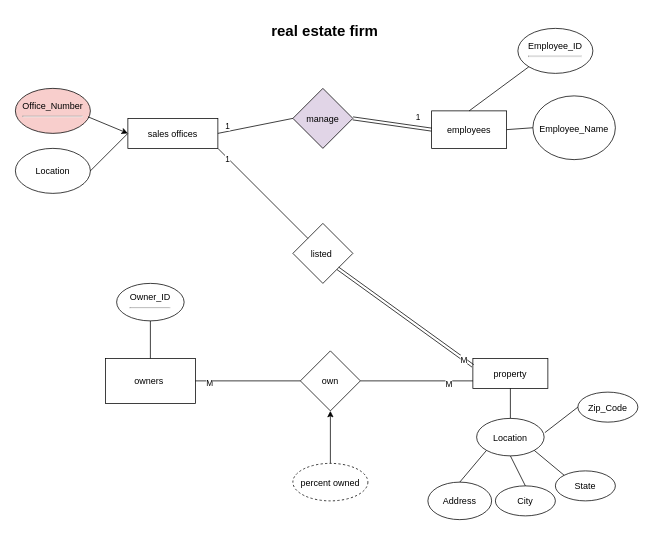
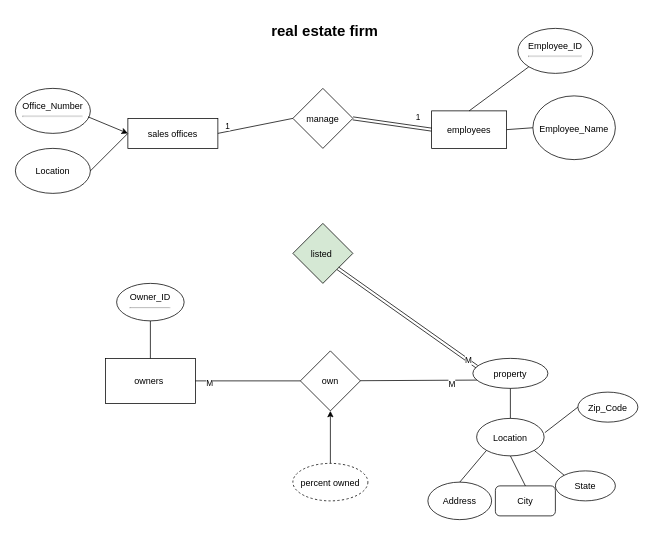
node "Office_Number": fillcolor #f8cecc -> #ffffff
node "manage": fillcolor #e1d5e7 -> #ffffff
edge "sales offices" -- "listed": removed, label "1"
node "listed": fillcolor #ffffff -> #d5e8d4
node "property": shape rectangle -> ellipse
node "City": shape ellipse -> rounded rectangle
